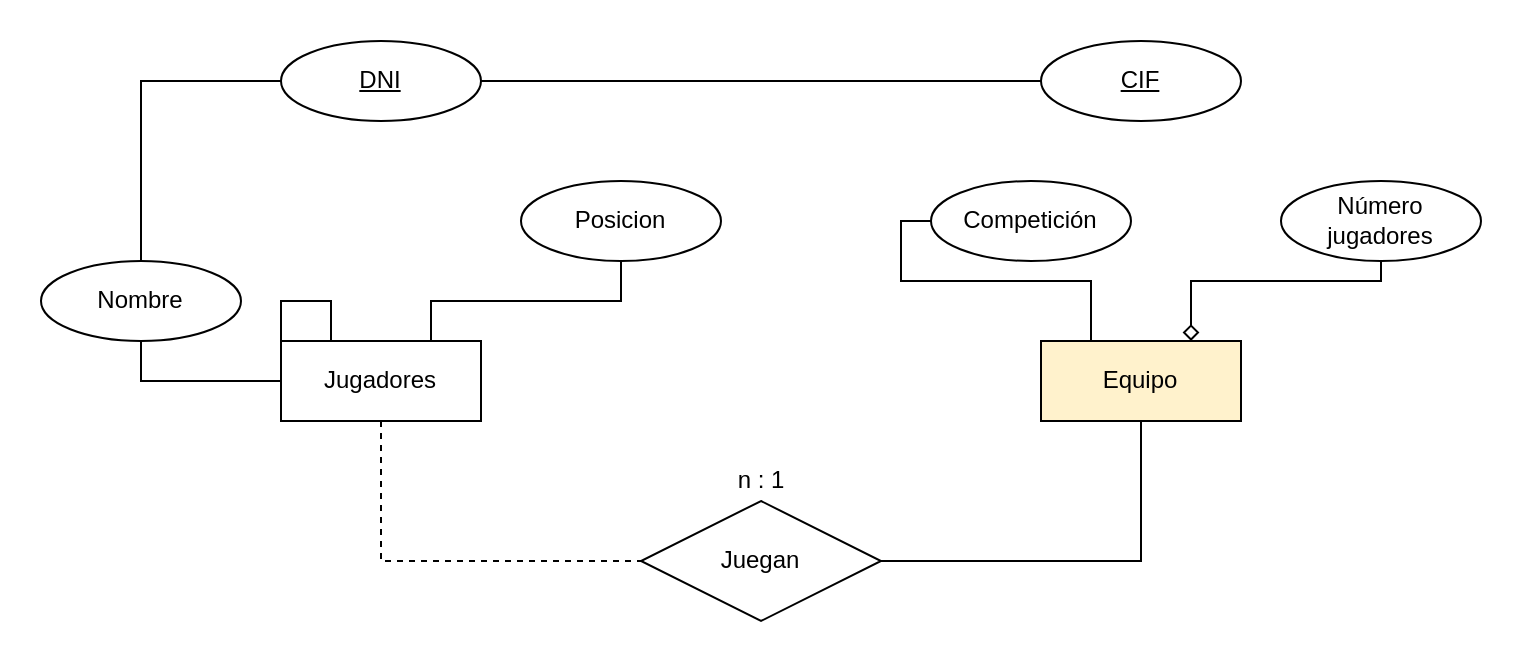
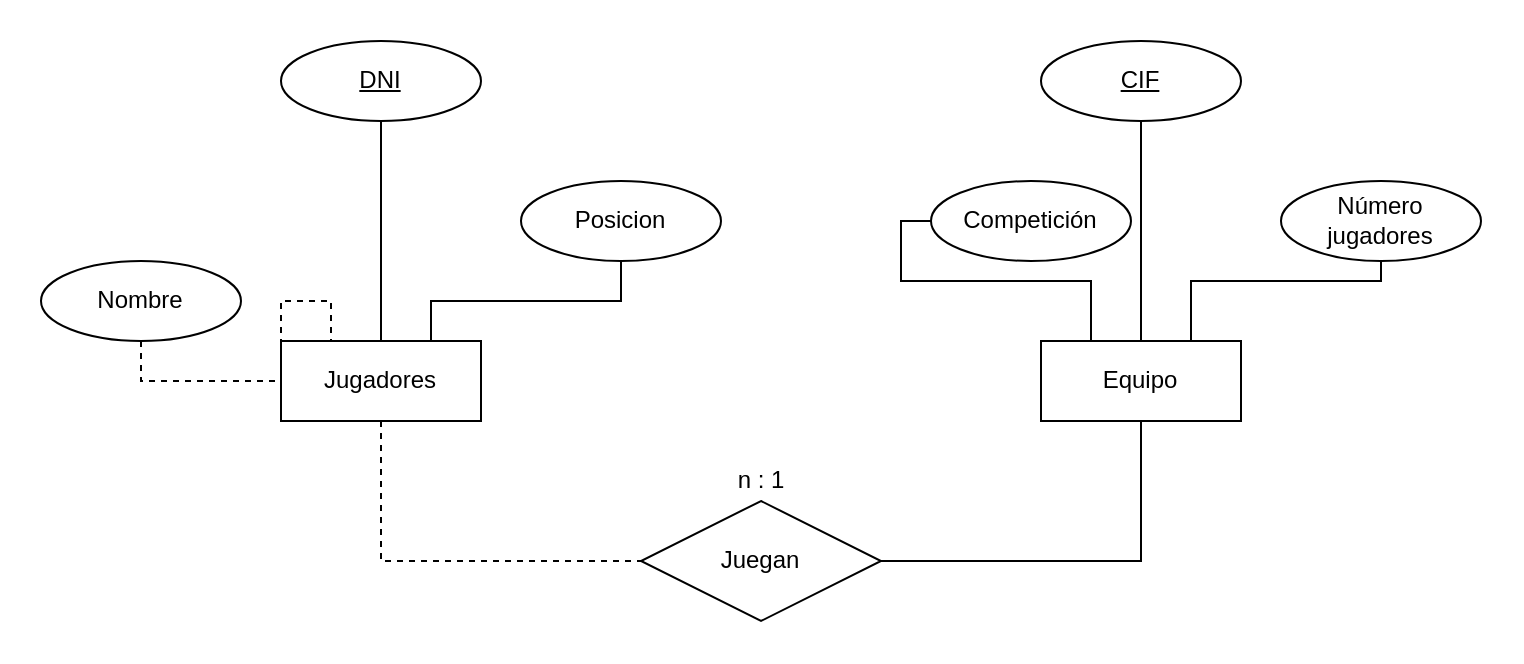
edge "DNI" -- "CIF": now "Equipo" -- "CIF"
edge "DNI" -- "Nombre": now "DNI" -- "Jugadores"
edge "Número jugadores" -> "Equipo": arrowhead diamond -> none
edge "Nombre" -- "Jugadores": style solid -> dashed
node "Equipo": fillcolor #fff2cc -> #ffffff
